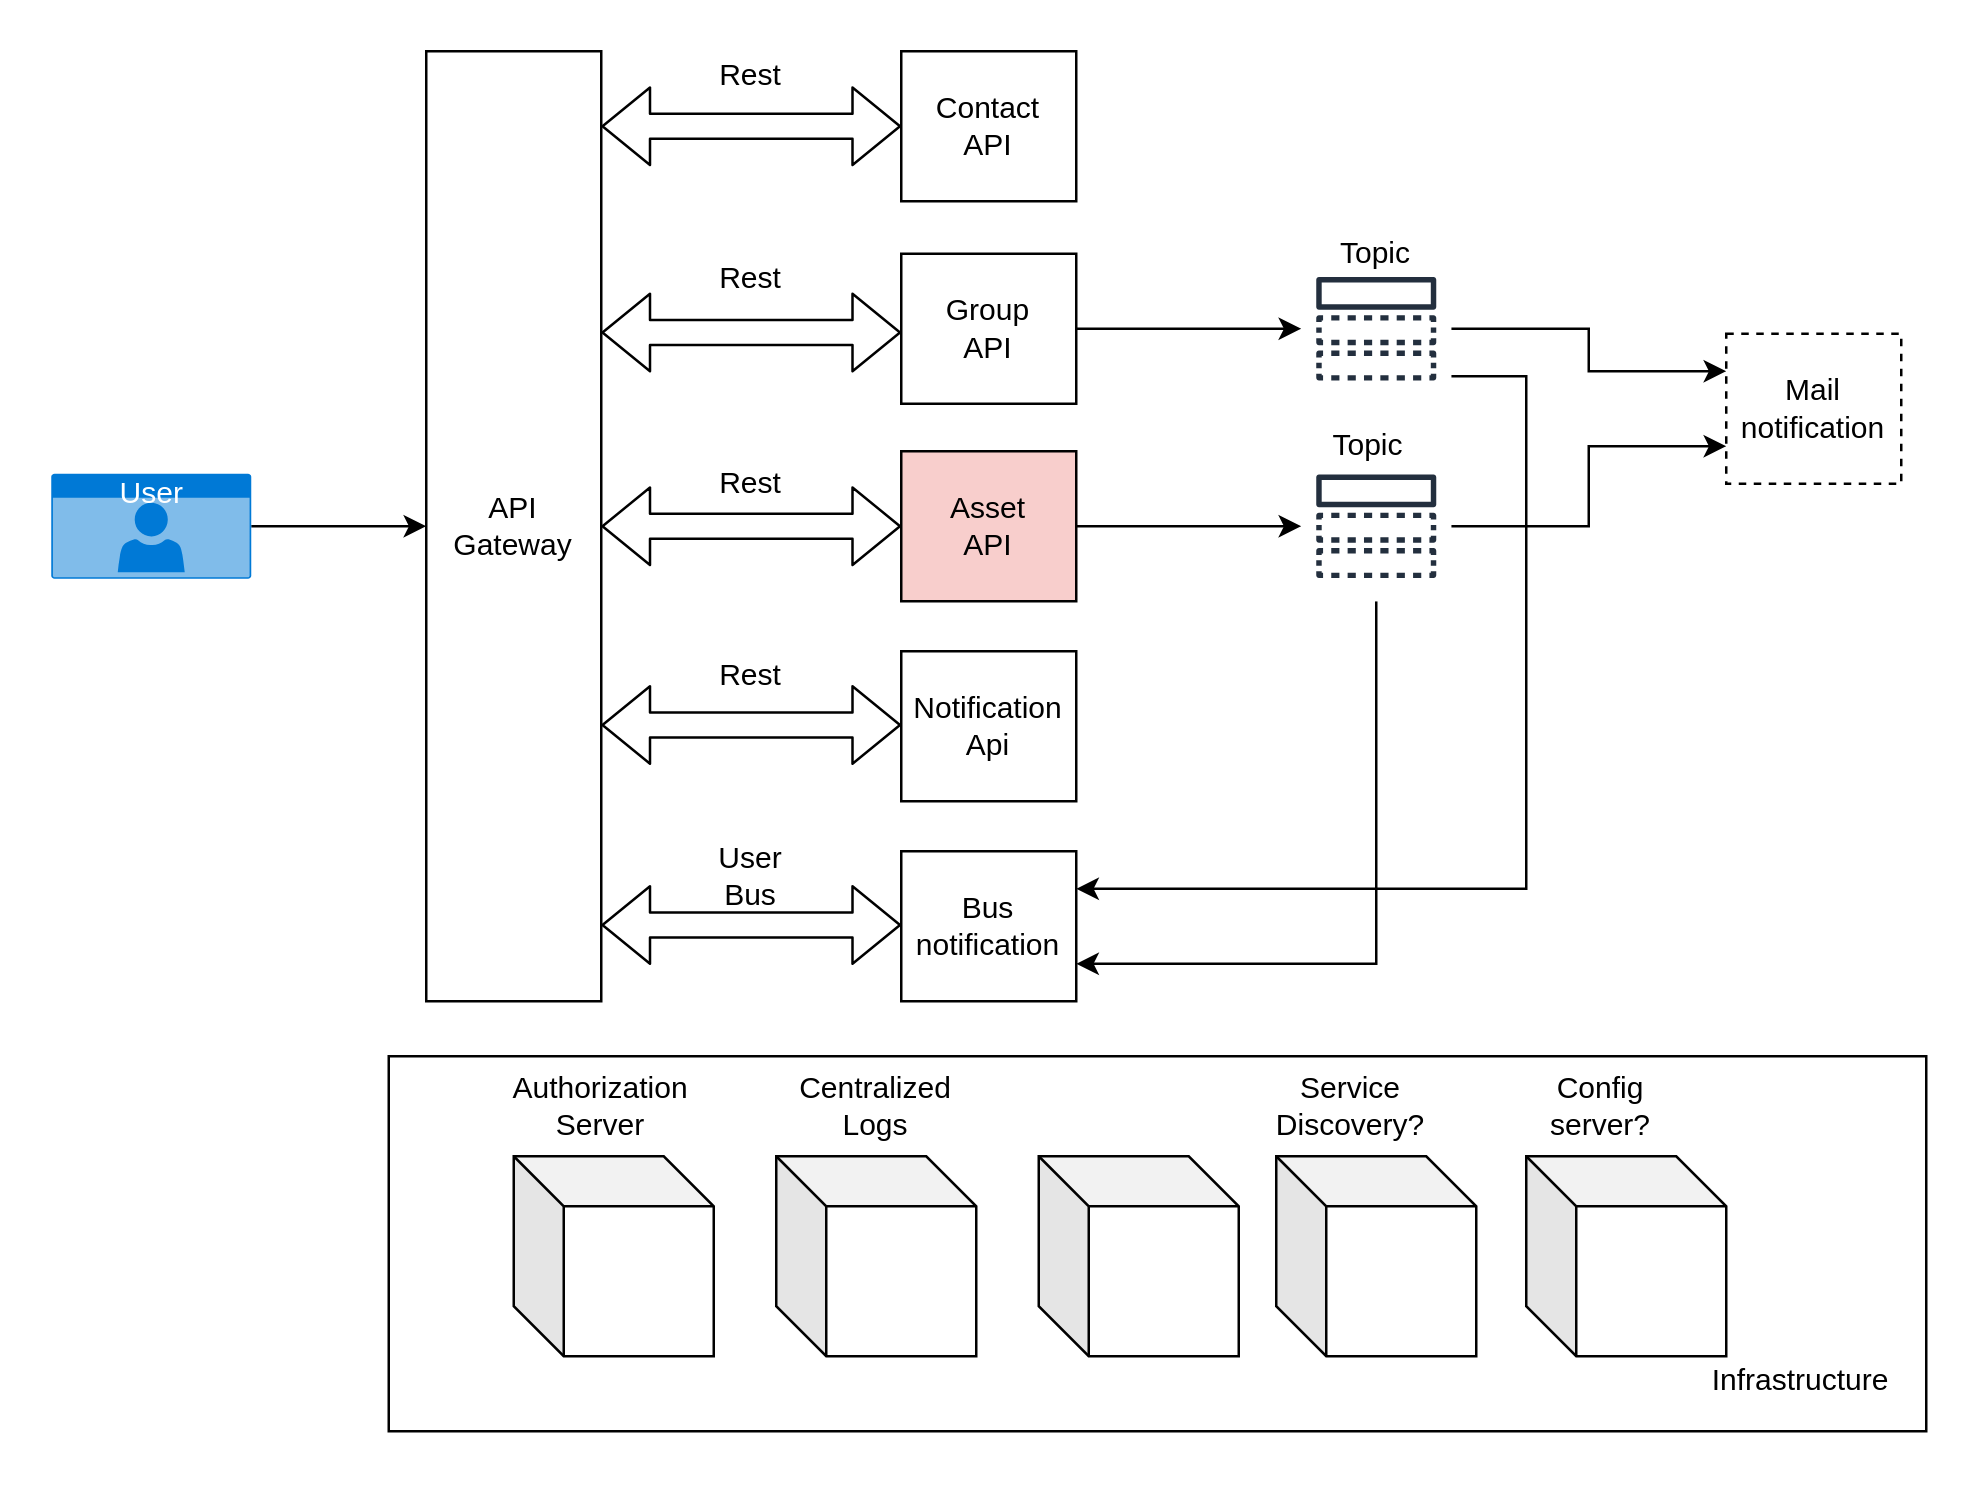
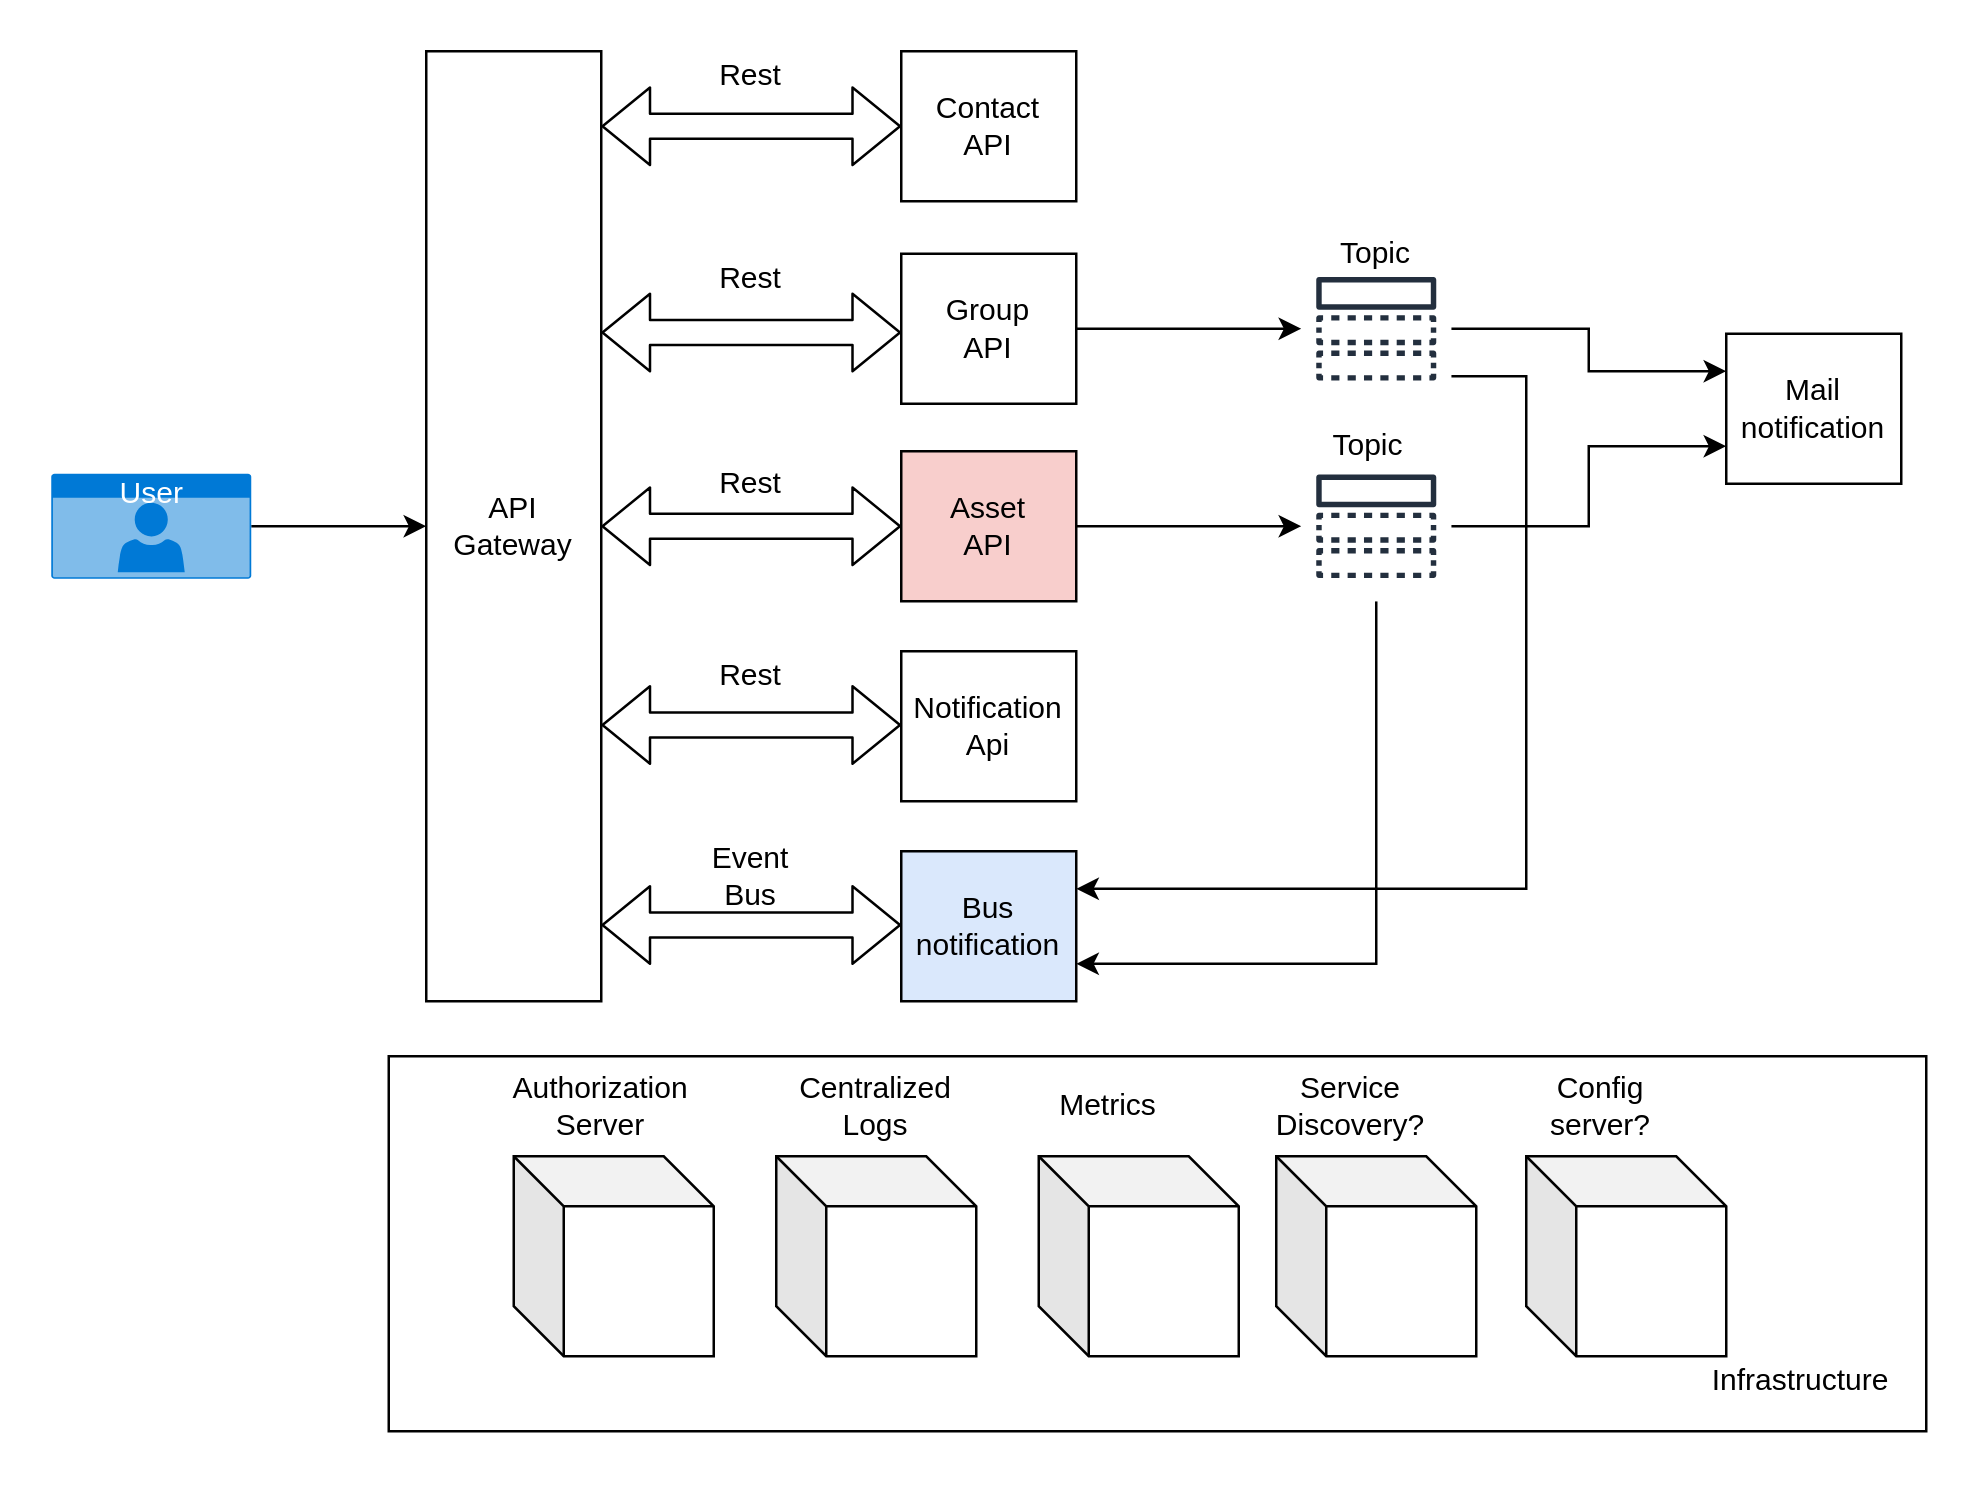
node "Mail notification": style dashed -> solid
node "User Bus": label "User Bus" -> "Event Bus"
node "Bus notification": fillcolor #ffffff -> #dae8fc
node "Metrics": added
